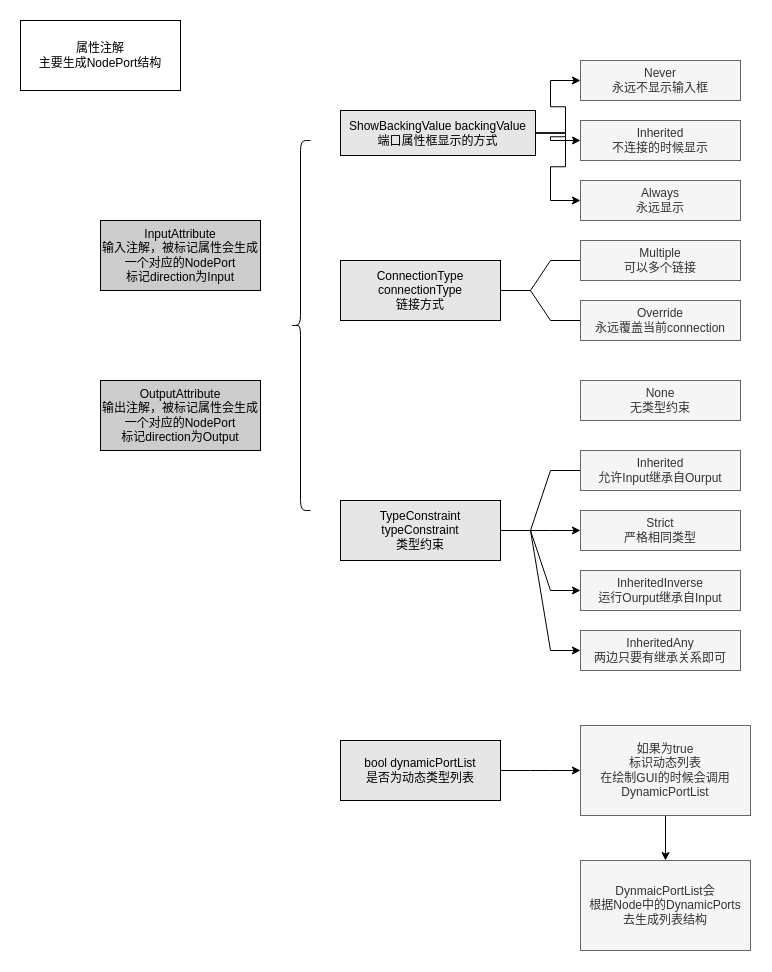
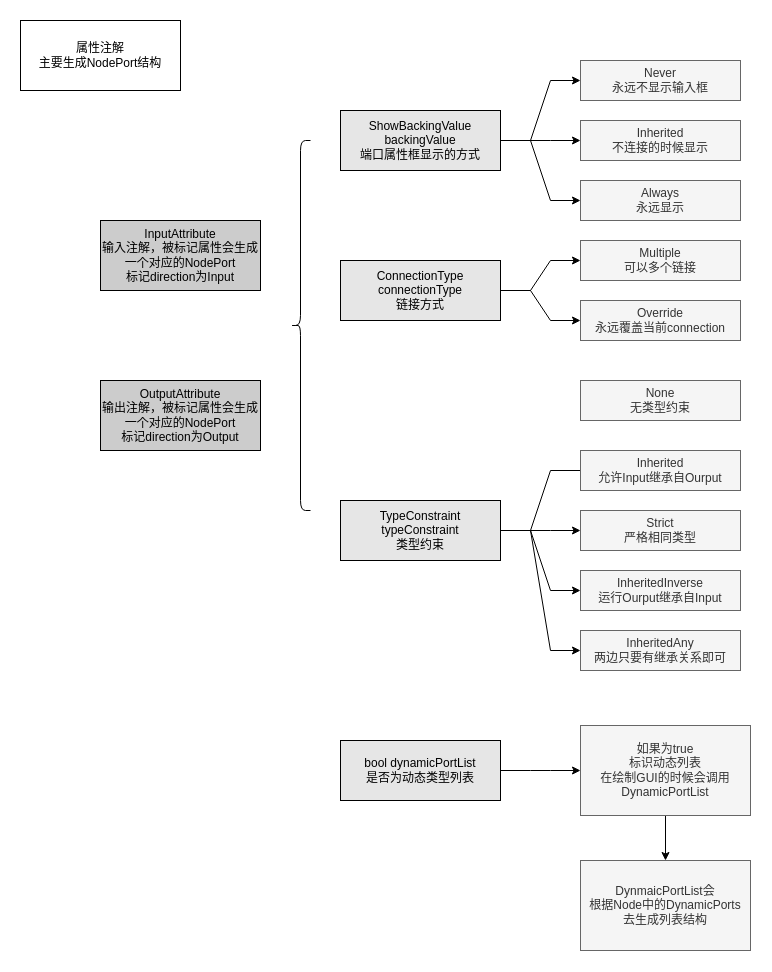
node "ShowBackingValue backingValue 端口属性框显示的方式": size 195x45 -> 160x60
edge "Multiple 可以多个链接" -- "ConnectionType connectionType 链接方式": arrowhead none -> classic
edge "ConnectionType connectionType 链接方式" -- "Override 永远覆盖当前connection": arrowhead none -> classic
